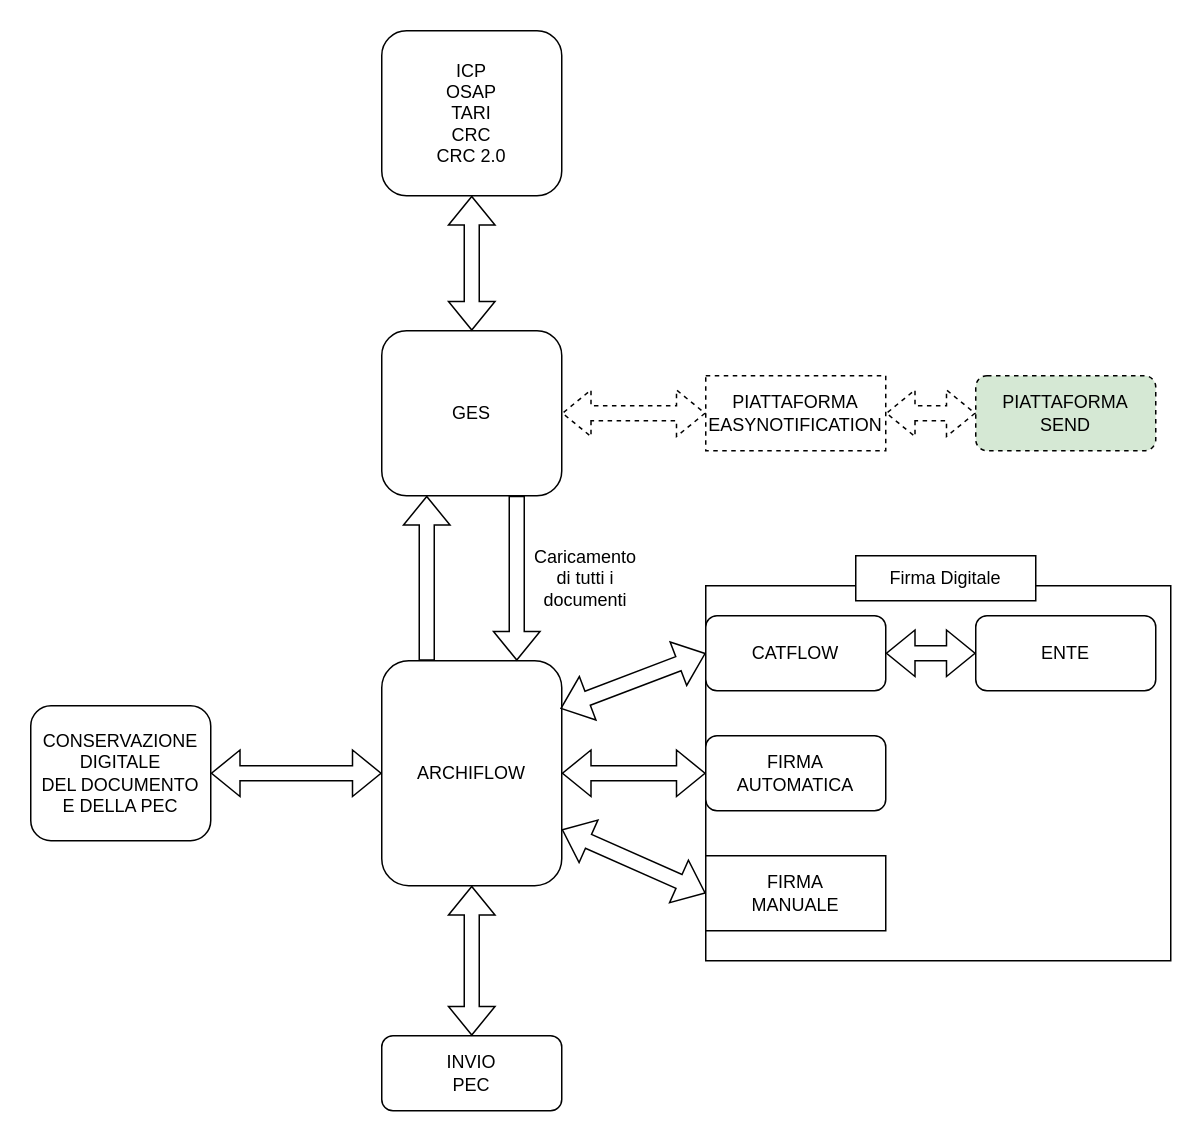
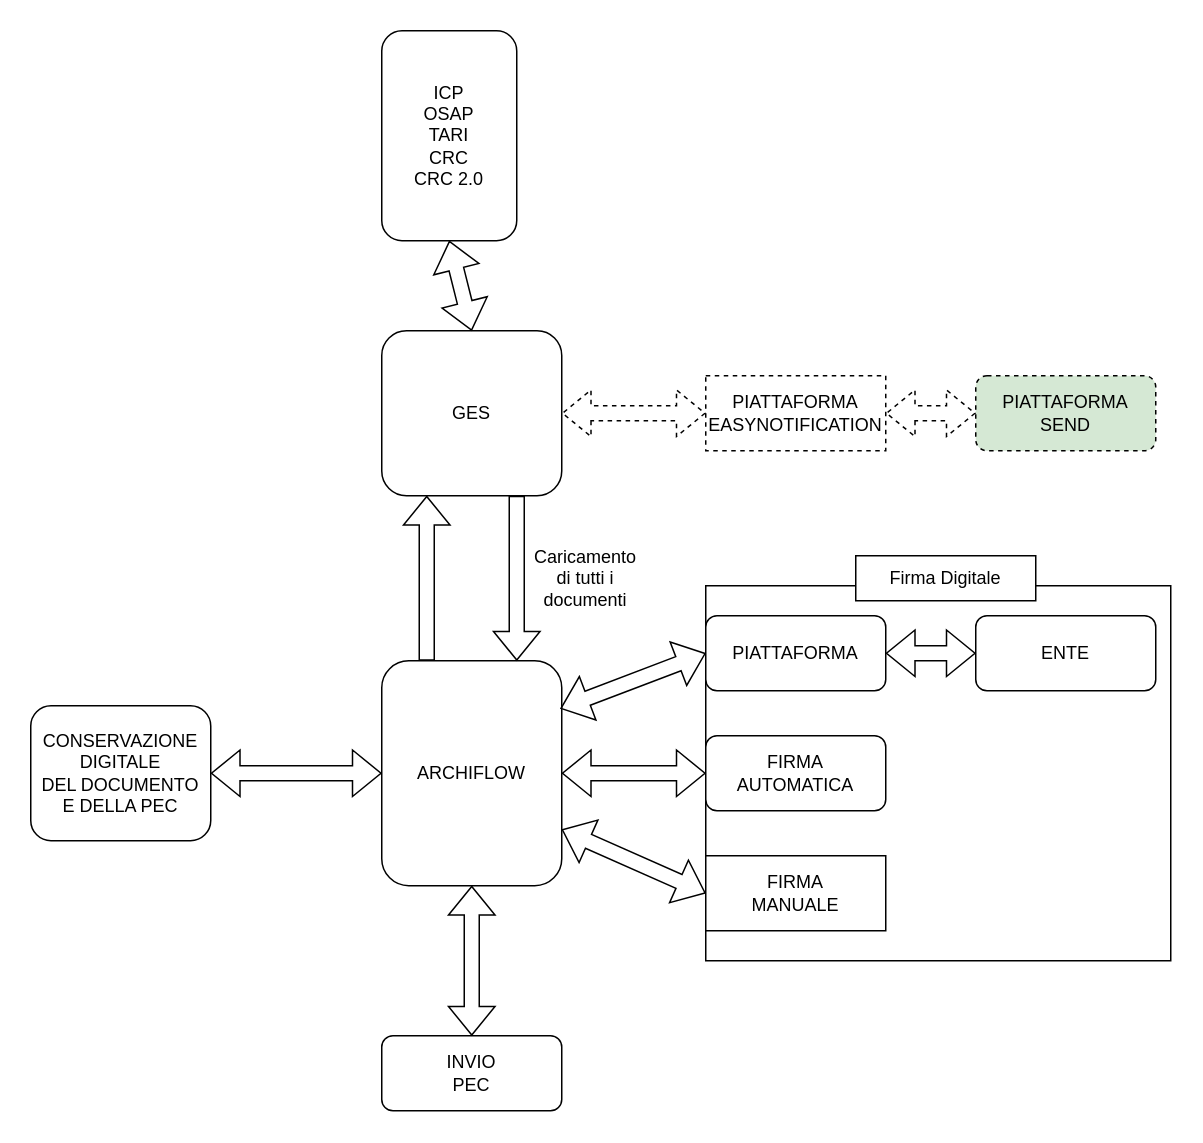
node "ICP OSAP TARI CRC CRC 2.0": size 180x165 -> 135x210
node "CATFLOW": label "CATFLOW" -> "PIATTAFORMA"
